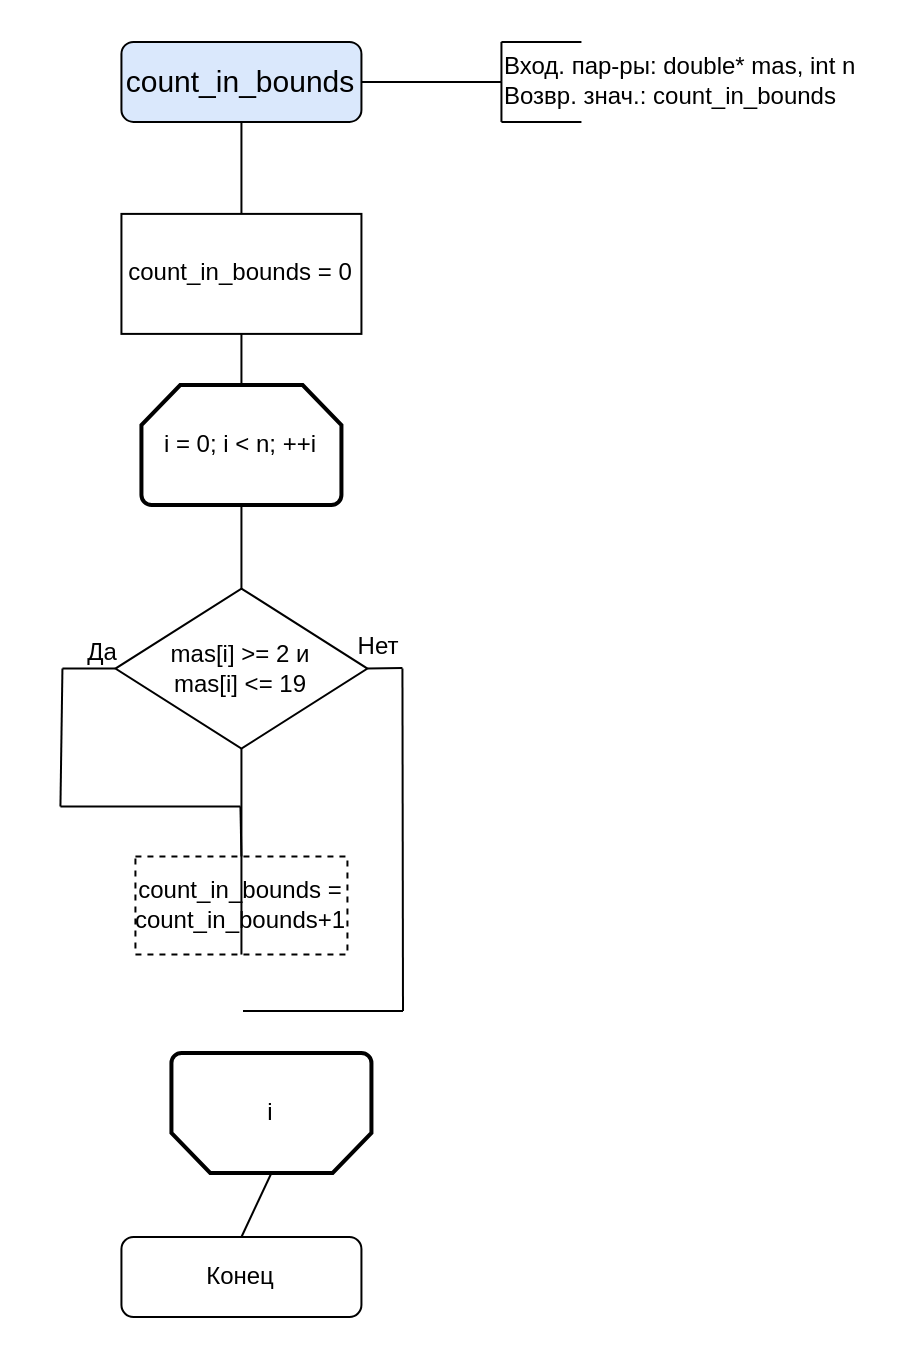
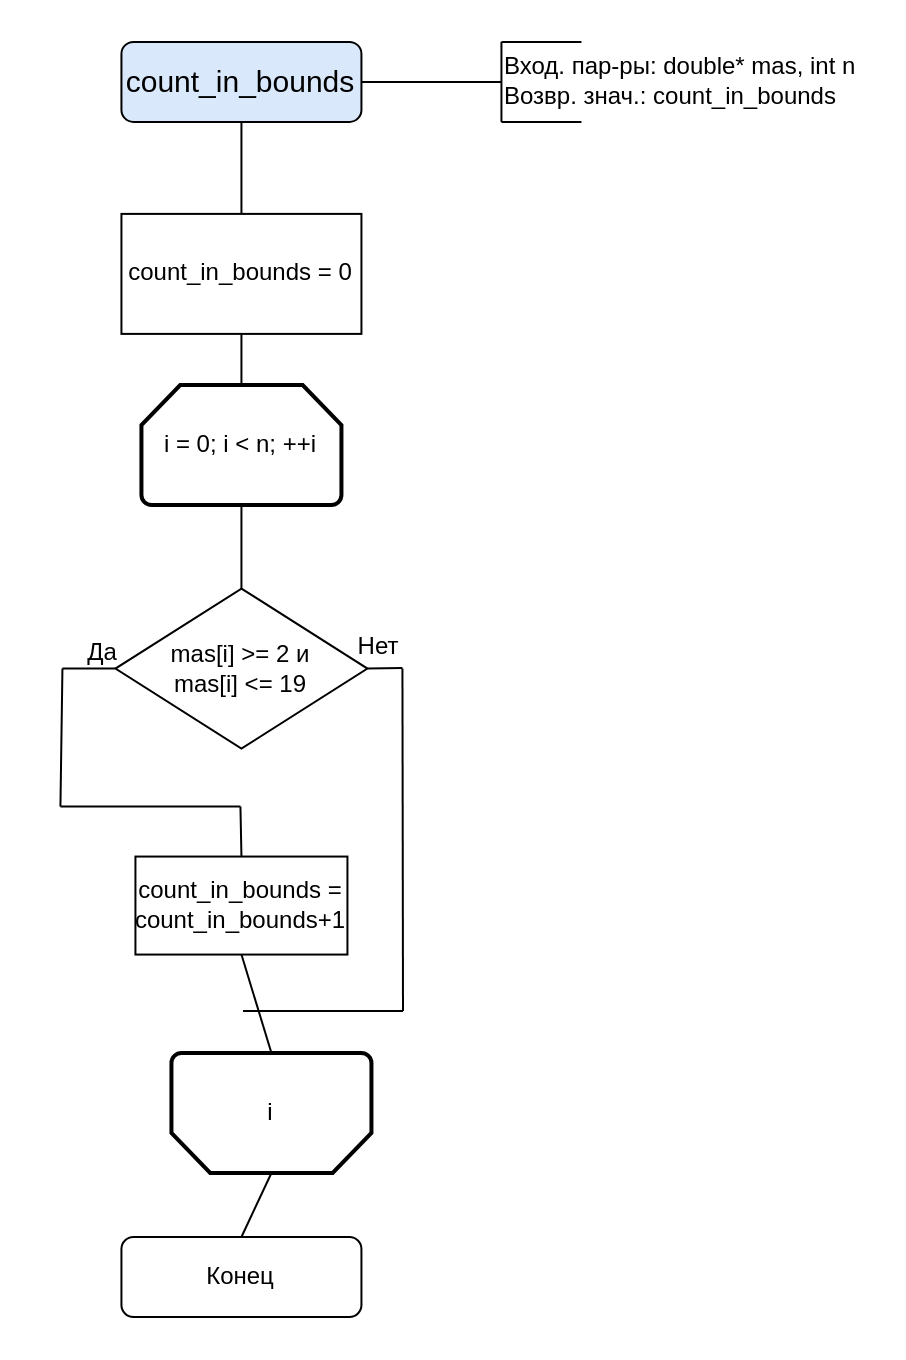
edge "mas[i] >= 2 и mas[i] <= 19" -- "count_in_bounds = count_in_bounds+1": now "i" -- "count_in_bounds = count_in_bounds+1"
node "count_in_bounds = count_in_bounds+1": style dashed -> solid
